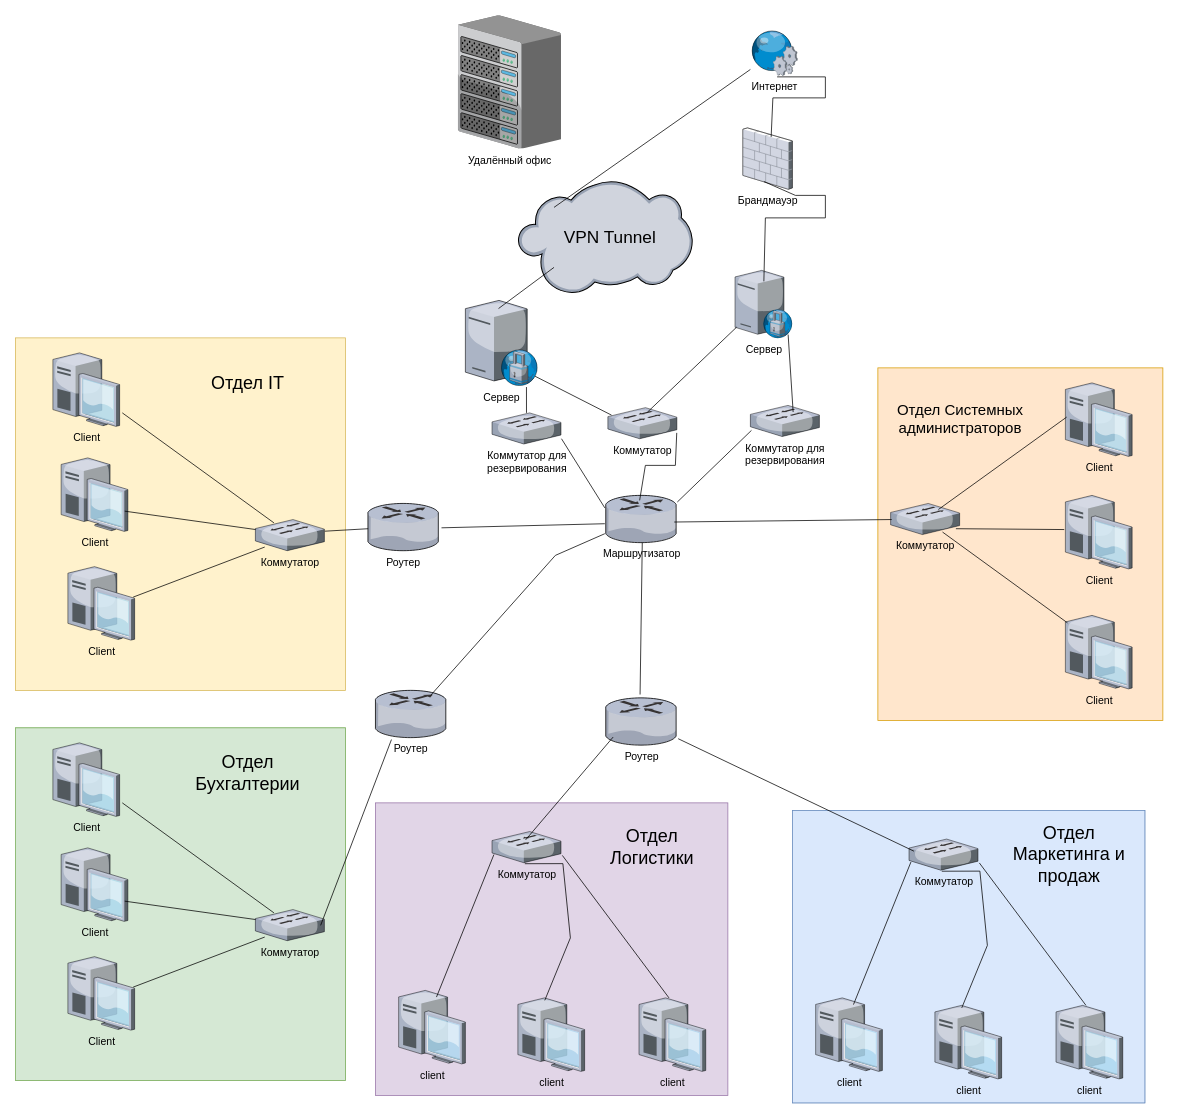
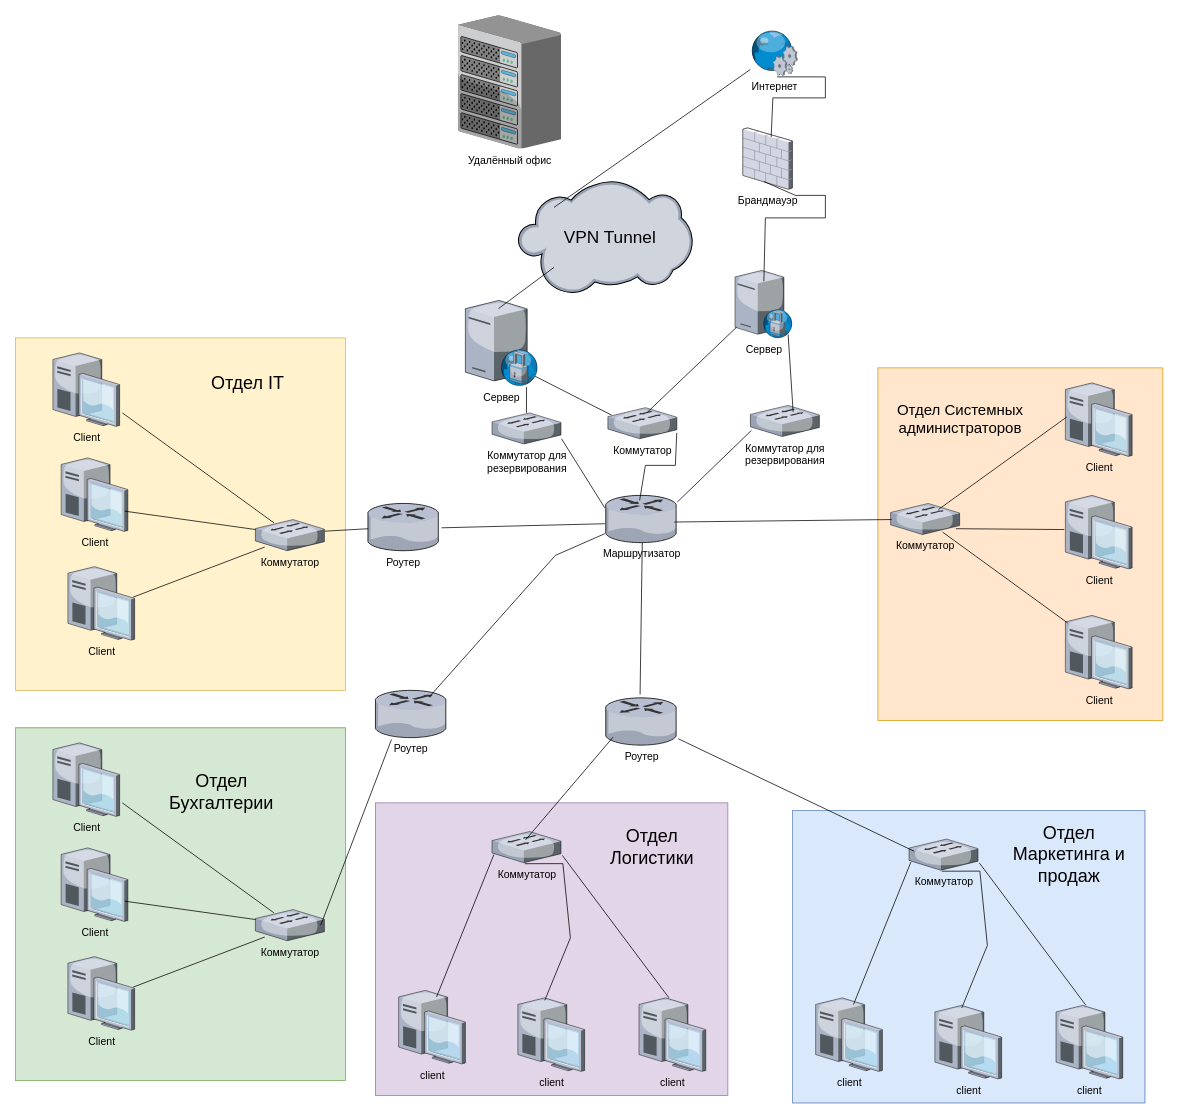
node "Отдел Бухгалтерии": moved (248, 773) -> (222, 792)
